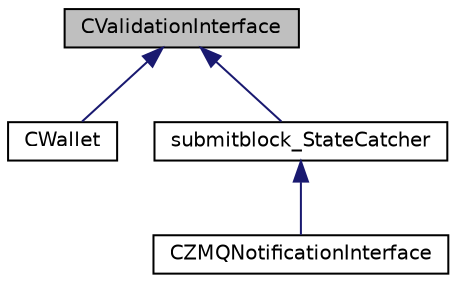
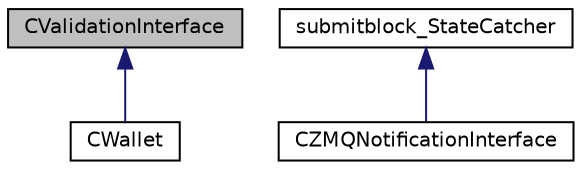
edge "submitblock_StateCatcher" -> "CValidationInterface": removed
